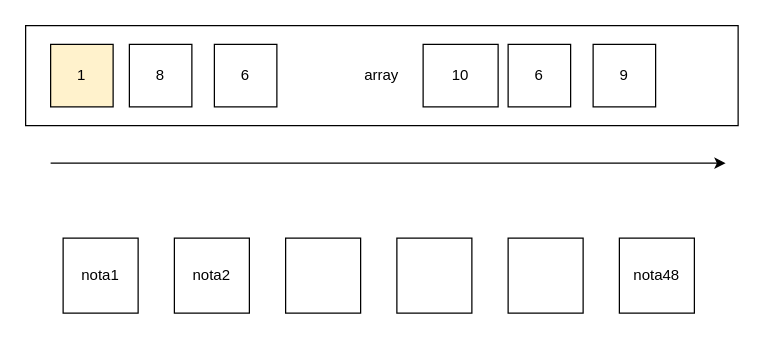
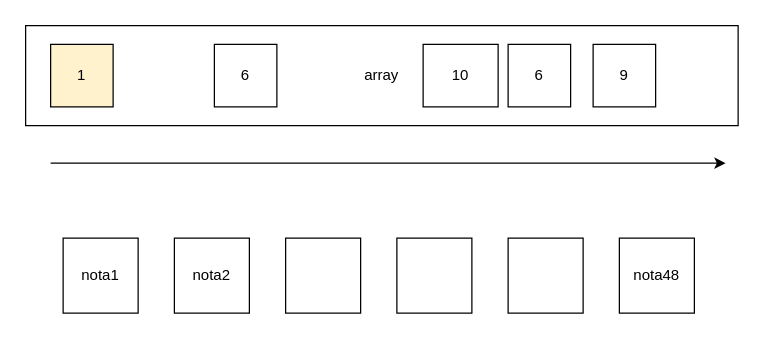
node "8": removed
